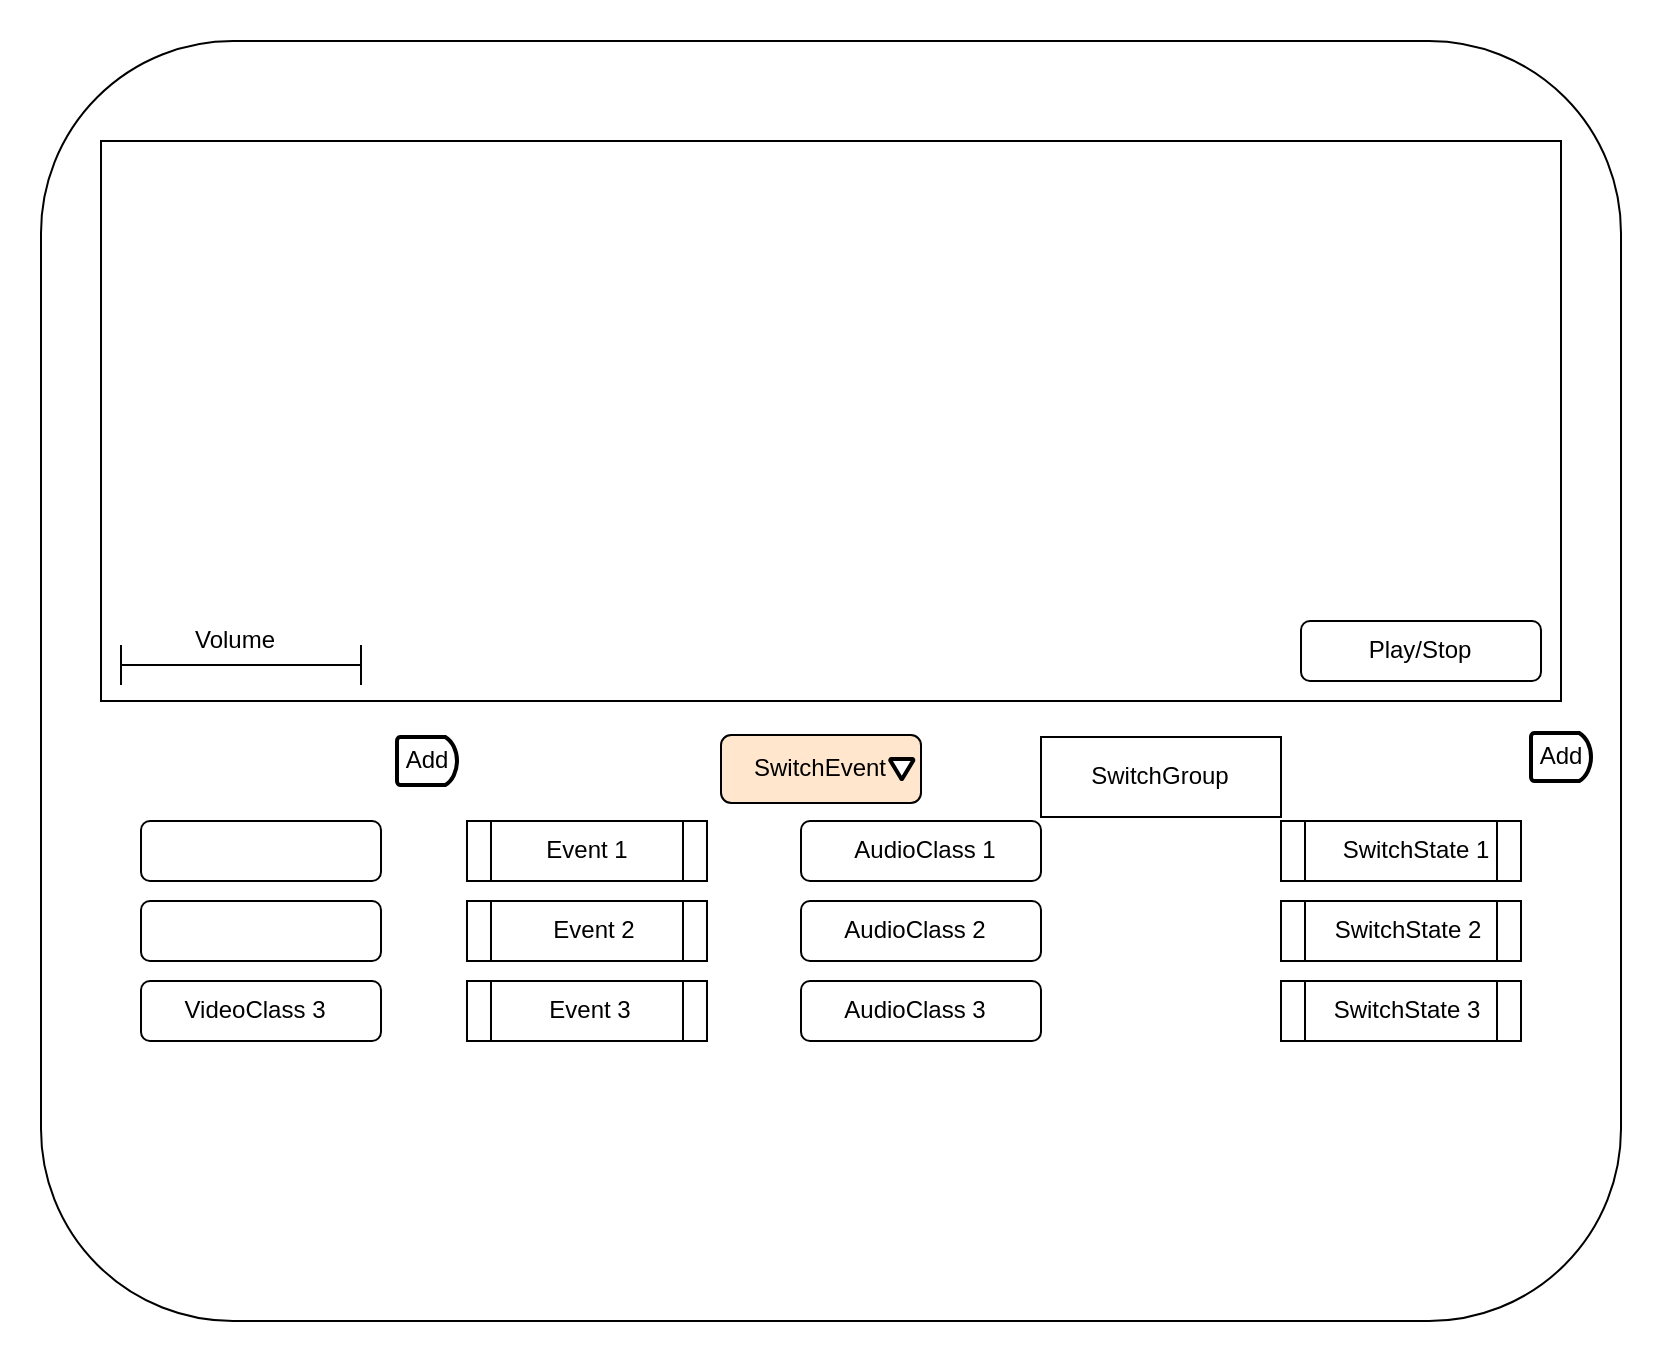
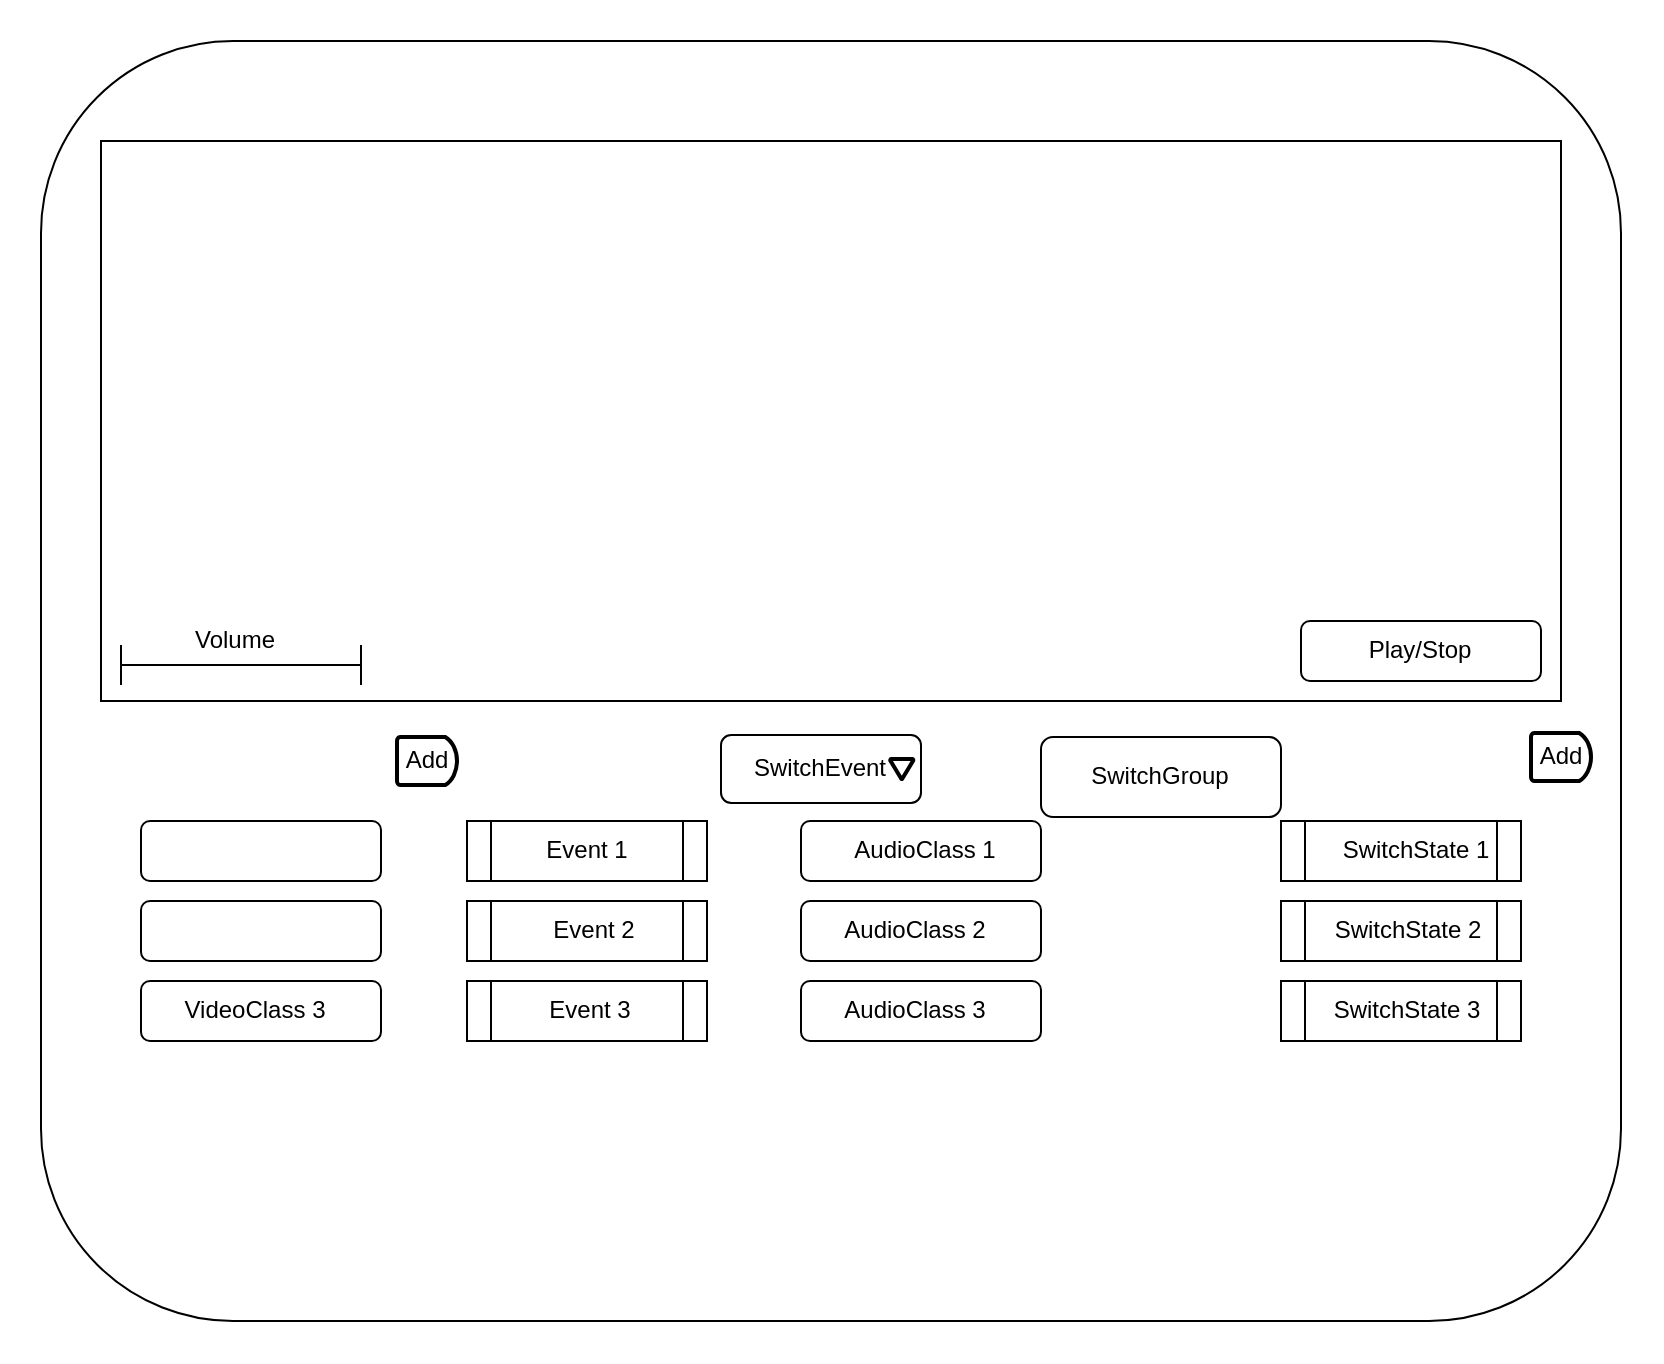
node "SwitchEvent": fillcolor #ffe6cc -> #ffffff
node "SwitchGroup": shape rectangle -> rounded rectangle
